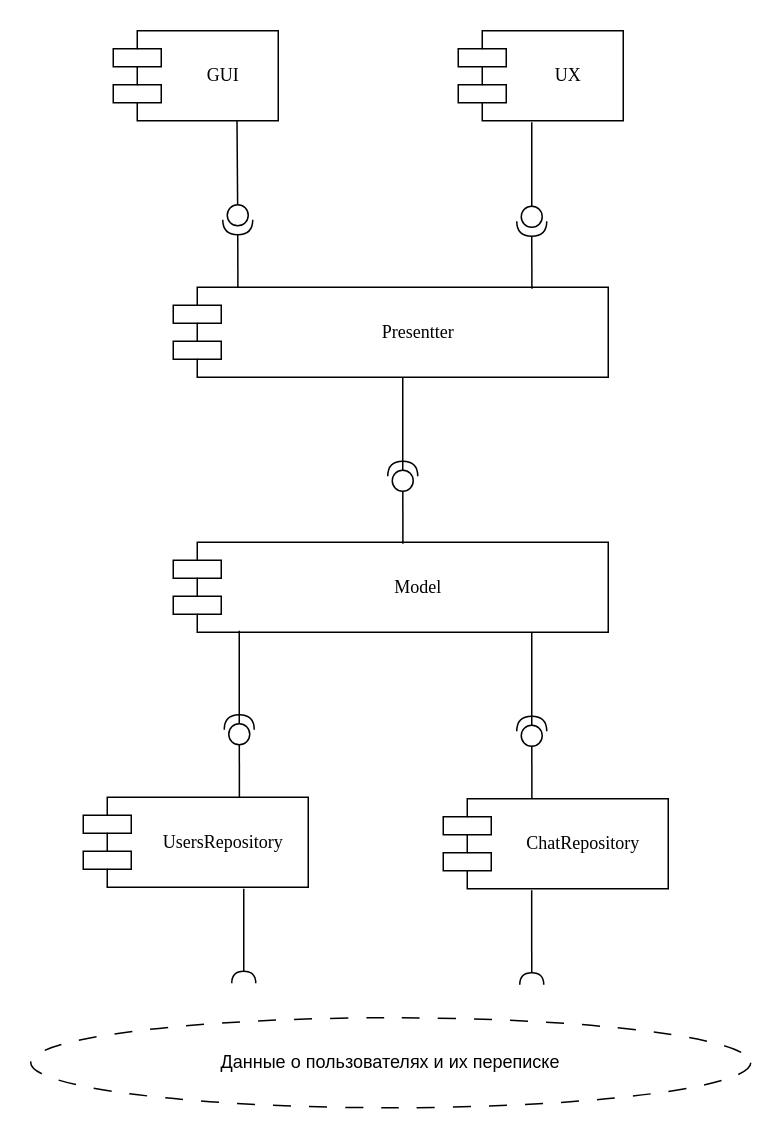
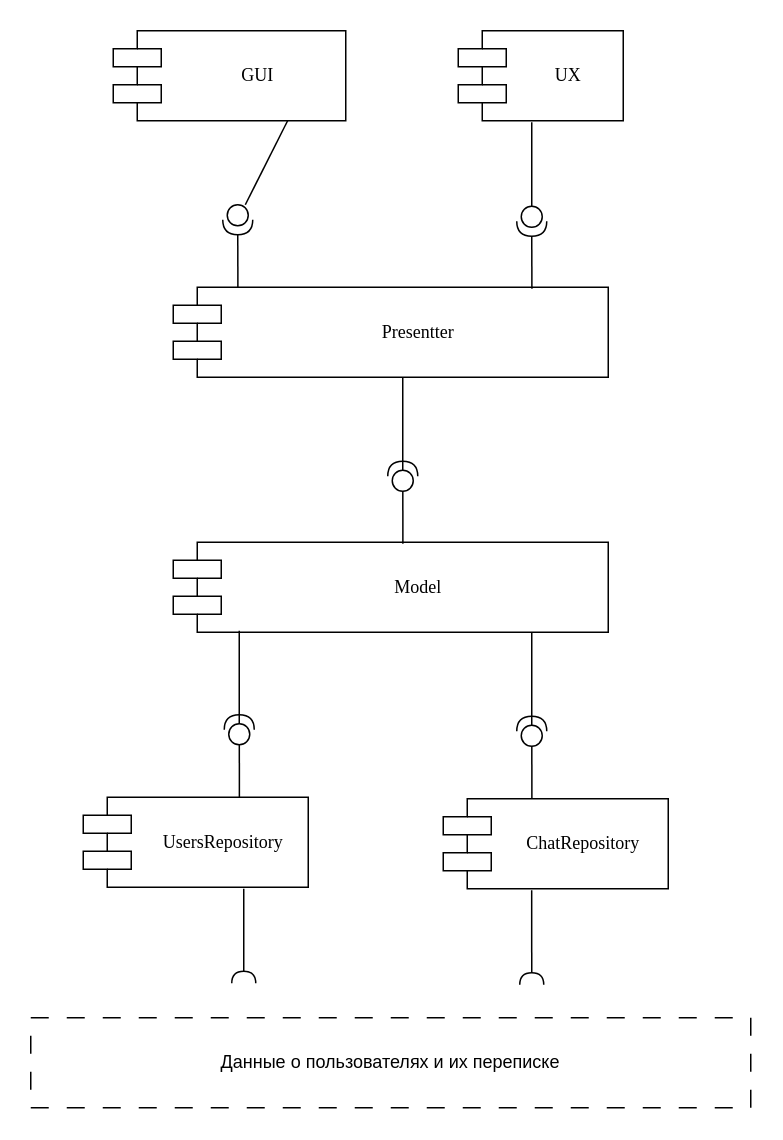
node "GUI": size 165x90 -> 233x90
node "Данные о пользователях и их переписке": shape ellipse -> rectangle
